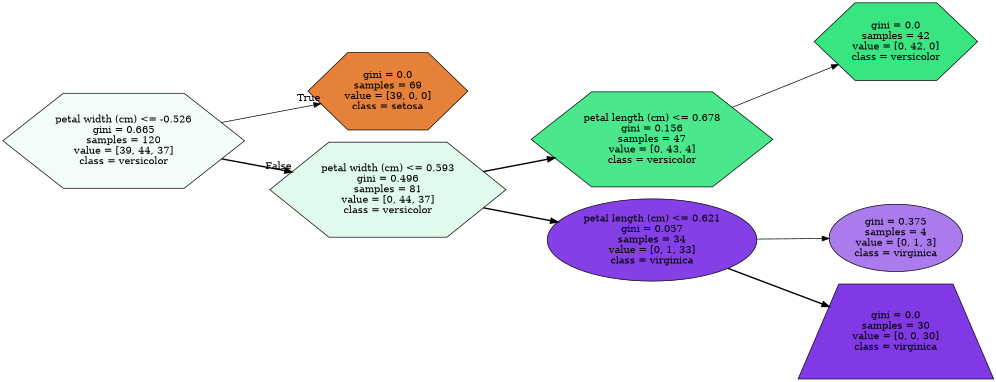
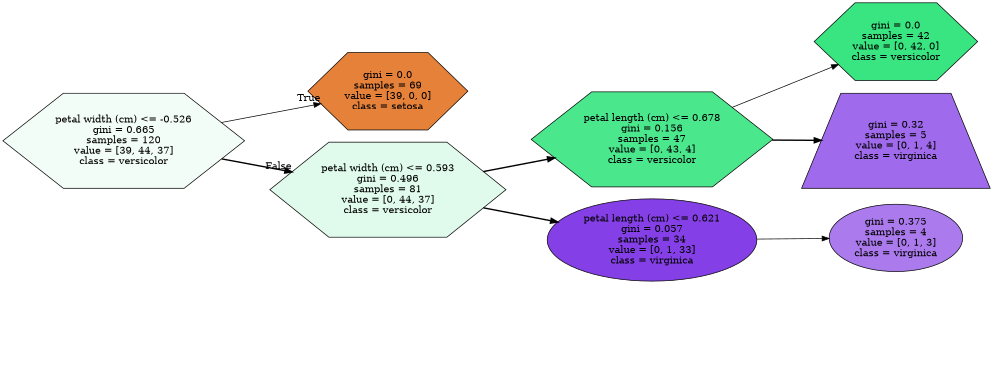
node "gini = 0.32 samples = 5 value = [0, 1, 4] class = virginica": added
node "gini = 0.0 samples = 30 value = [0, 0, 30] class = virginica": removed
